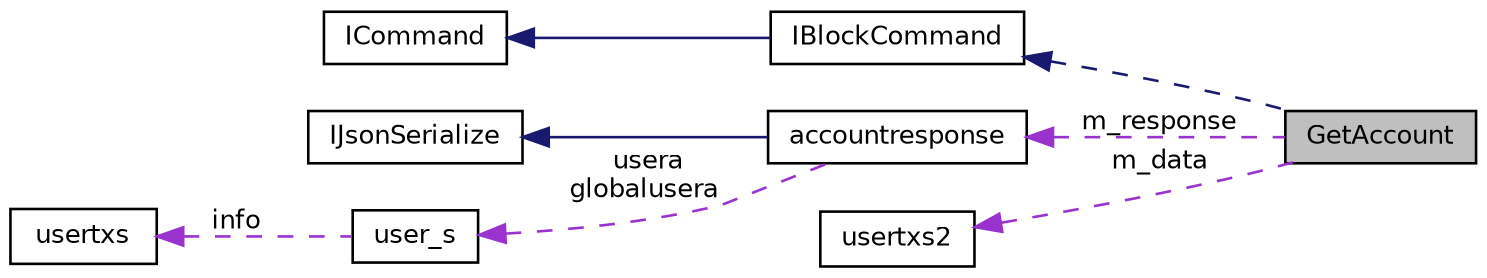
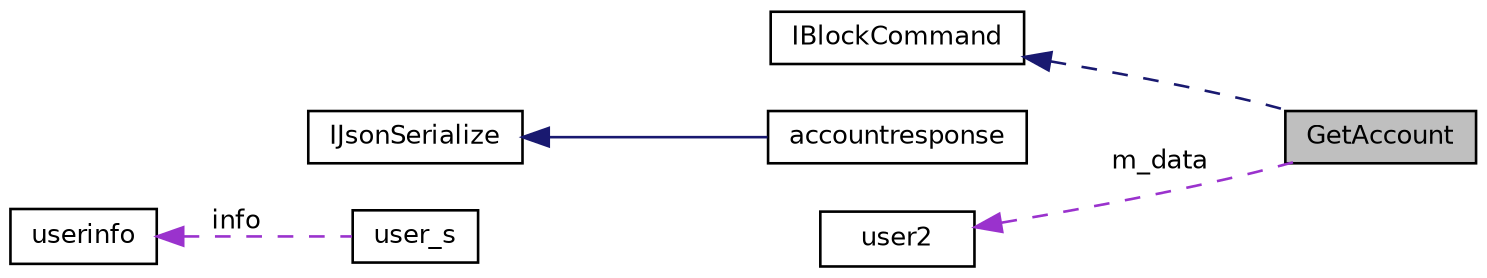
node "ICommand": removed
edge "GetAccount" -> "accountresponse": removed, label "m_response"
edge "accountresponse" -> "user_s": removed, label "usera globalusera"
node "usertxs": label "usertxs" -> "userinfo"
node "usertxs2": label "usertxs2" -> "user2"
